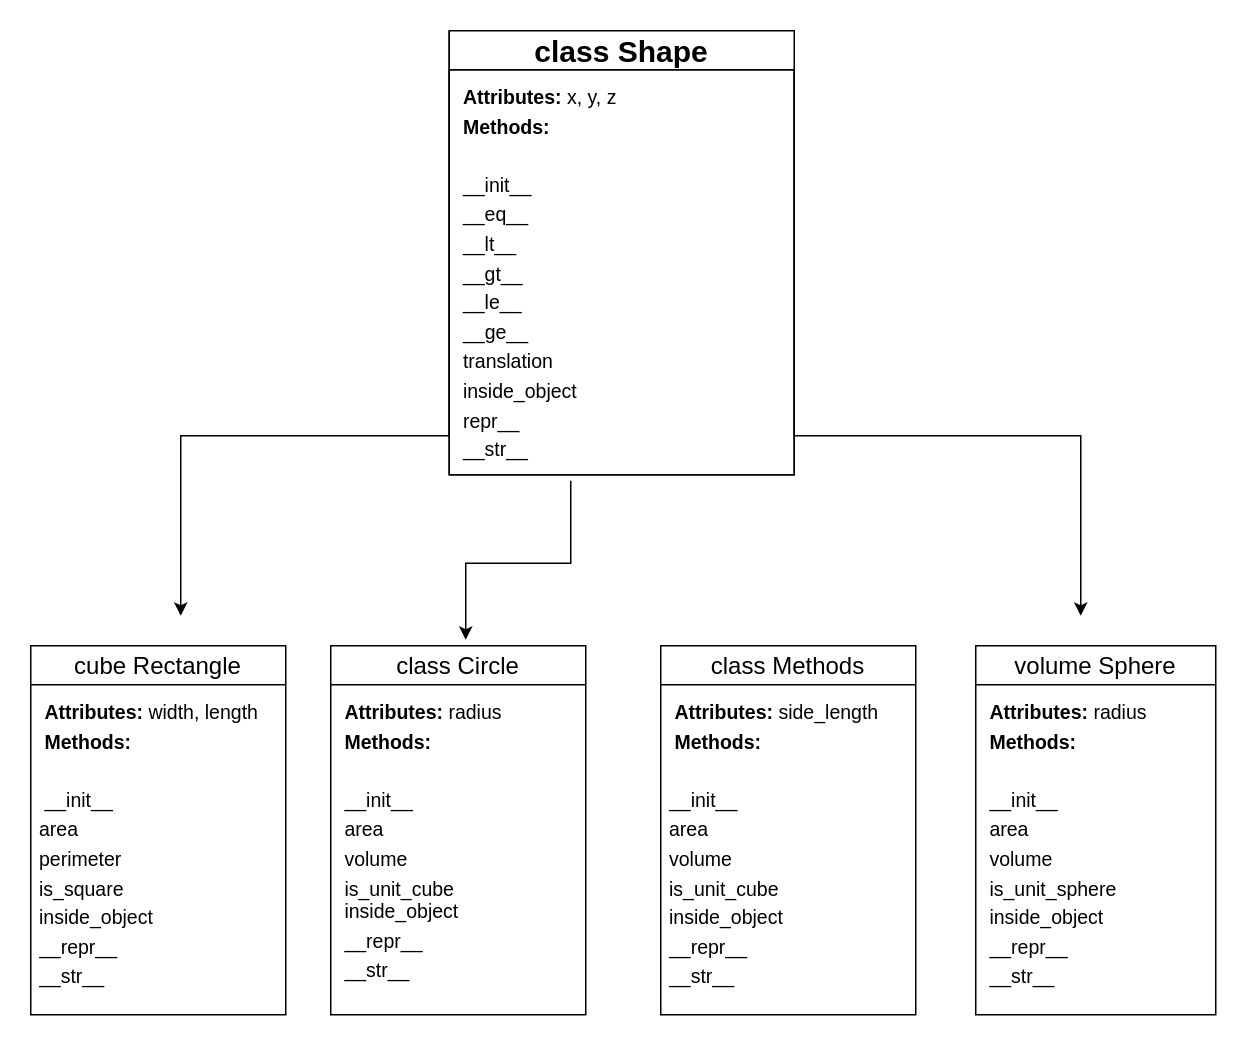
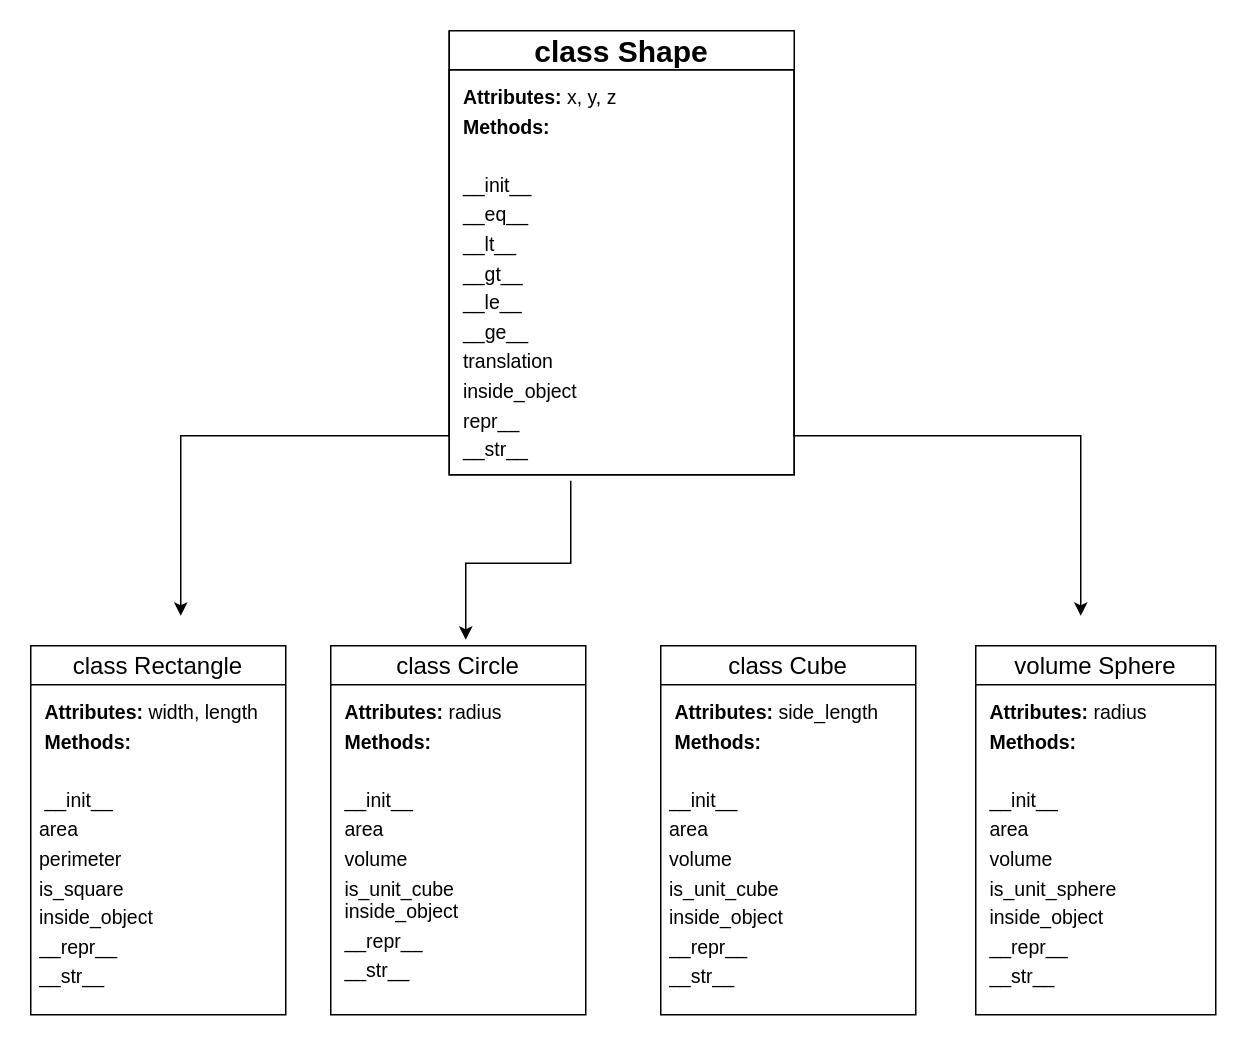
node "cube Rectangle": label "cube Rectangle" -> "class Rectangle"
node "class Methods": label "class Methods" -> "class Cube"
